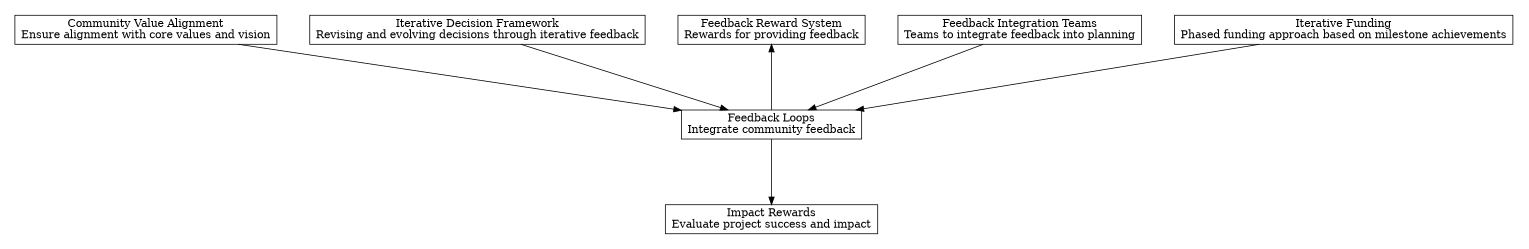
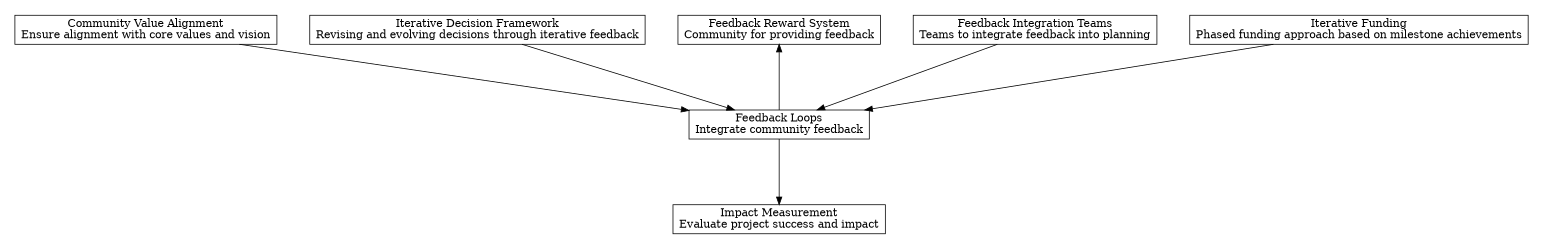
node "Feedback Reward System Rewards for providing feedback": label "Feedback Reward System Rewards for providing feedback" -> "Feedback Reward System Community for providing feedback"
node "Impact Rewards Evaluate project success and impact": label "Impact Rewards Evaluate project success and impact" -> "Impact Measurement Evaluate project success and impact"
